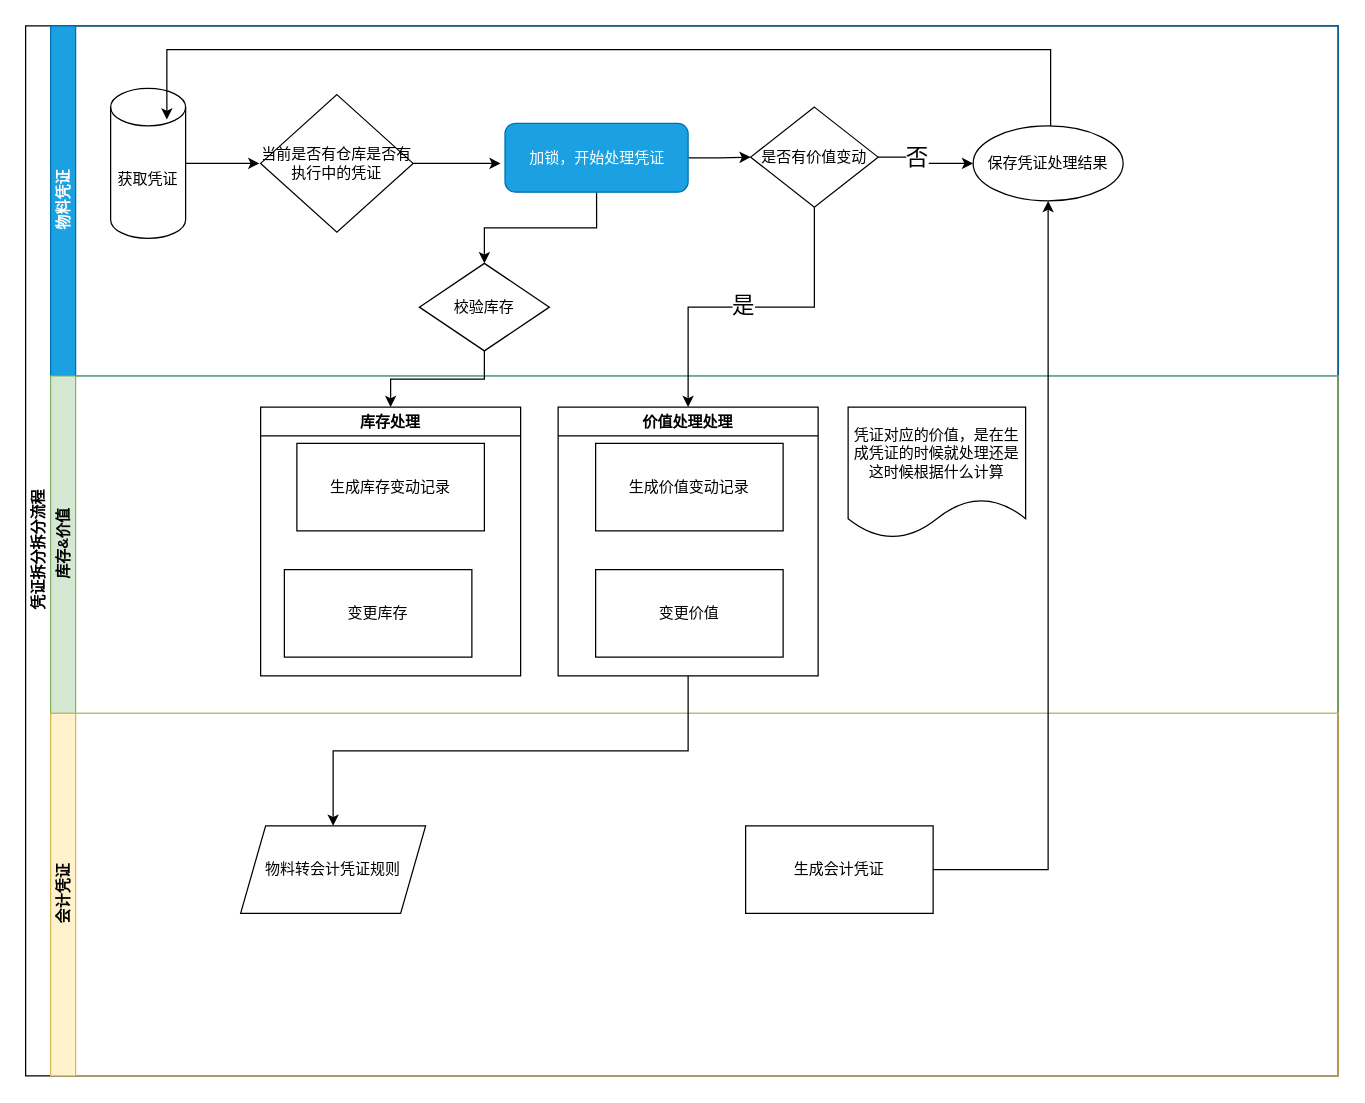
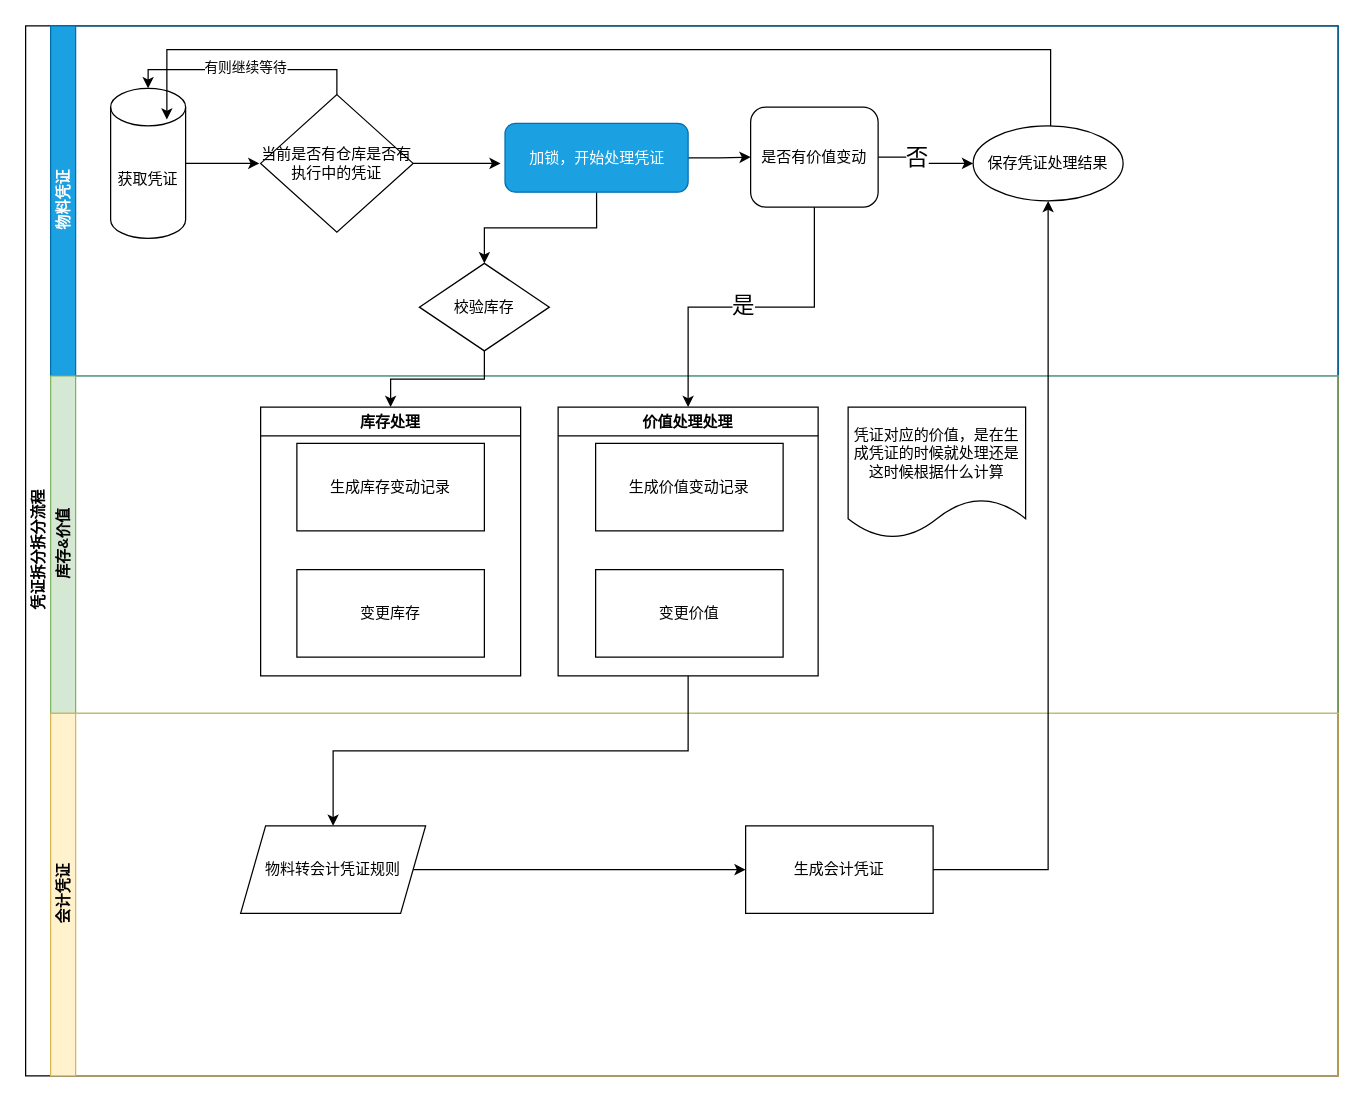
edge "当前是否有仓库是否有执行中的凭证" -> "获取凭证": added, label "有则继续等待"
node "是否有价值变动": shape diamond -> rounded rectangle
node "变更库存": moved (378, 613) -> (391, 613)
edge "物料转会计凭证规则" -> "生成会计凭证": added
